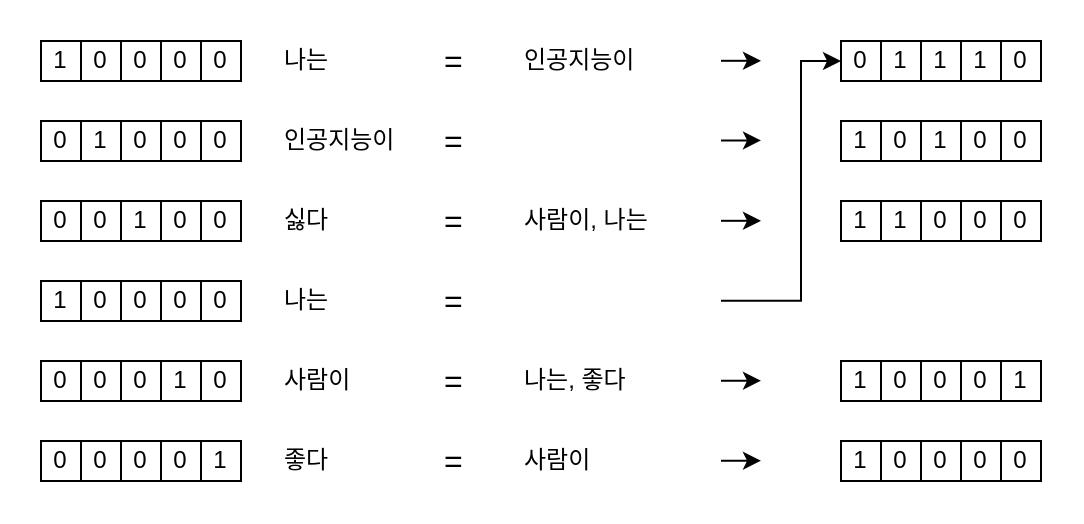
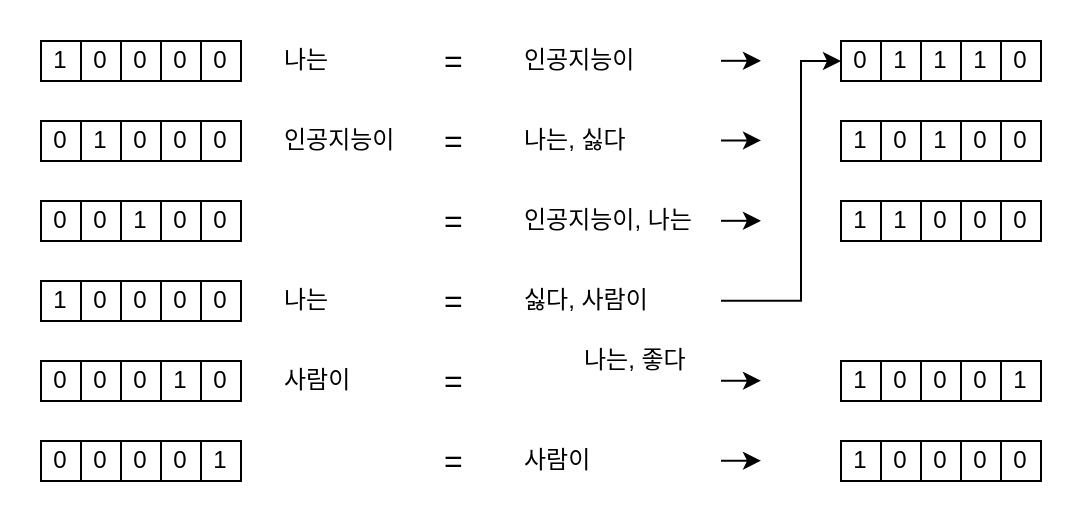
node "나는, 싫다": added
node "싫다": removed
node "사람이, 나는": label "사람이, 나는" -> "인공지능이, 나는"
node "싫다, 사람이": added
node "나는, 좋다": moved (581, 381) -> (641, 361)
node "좋다": removed
